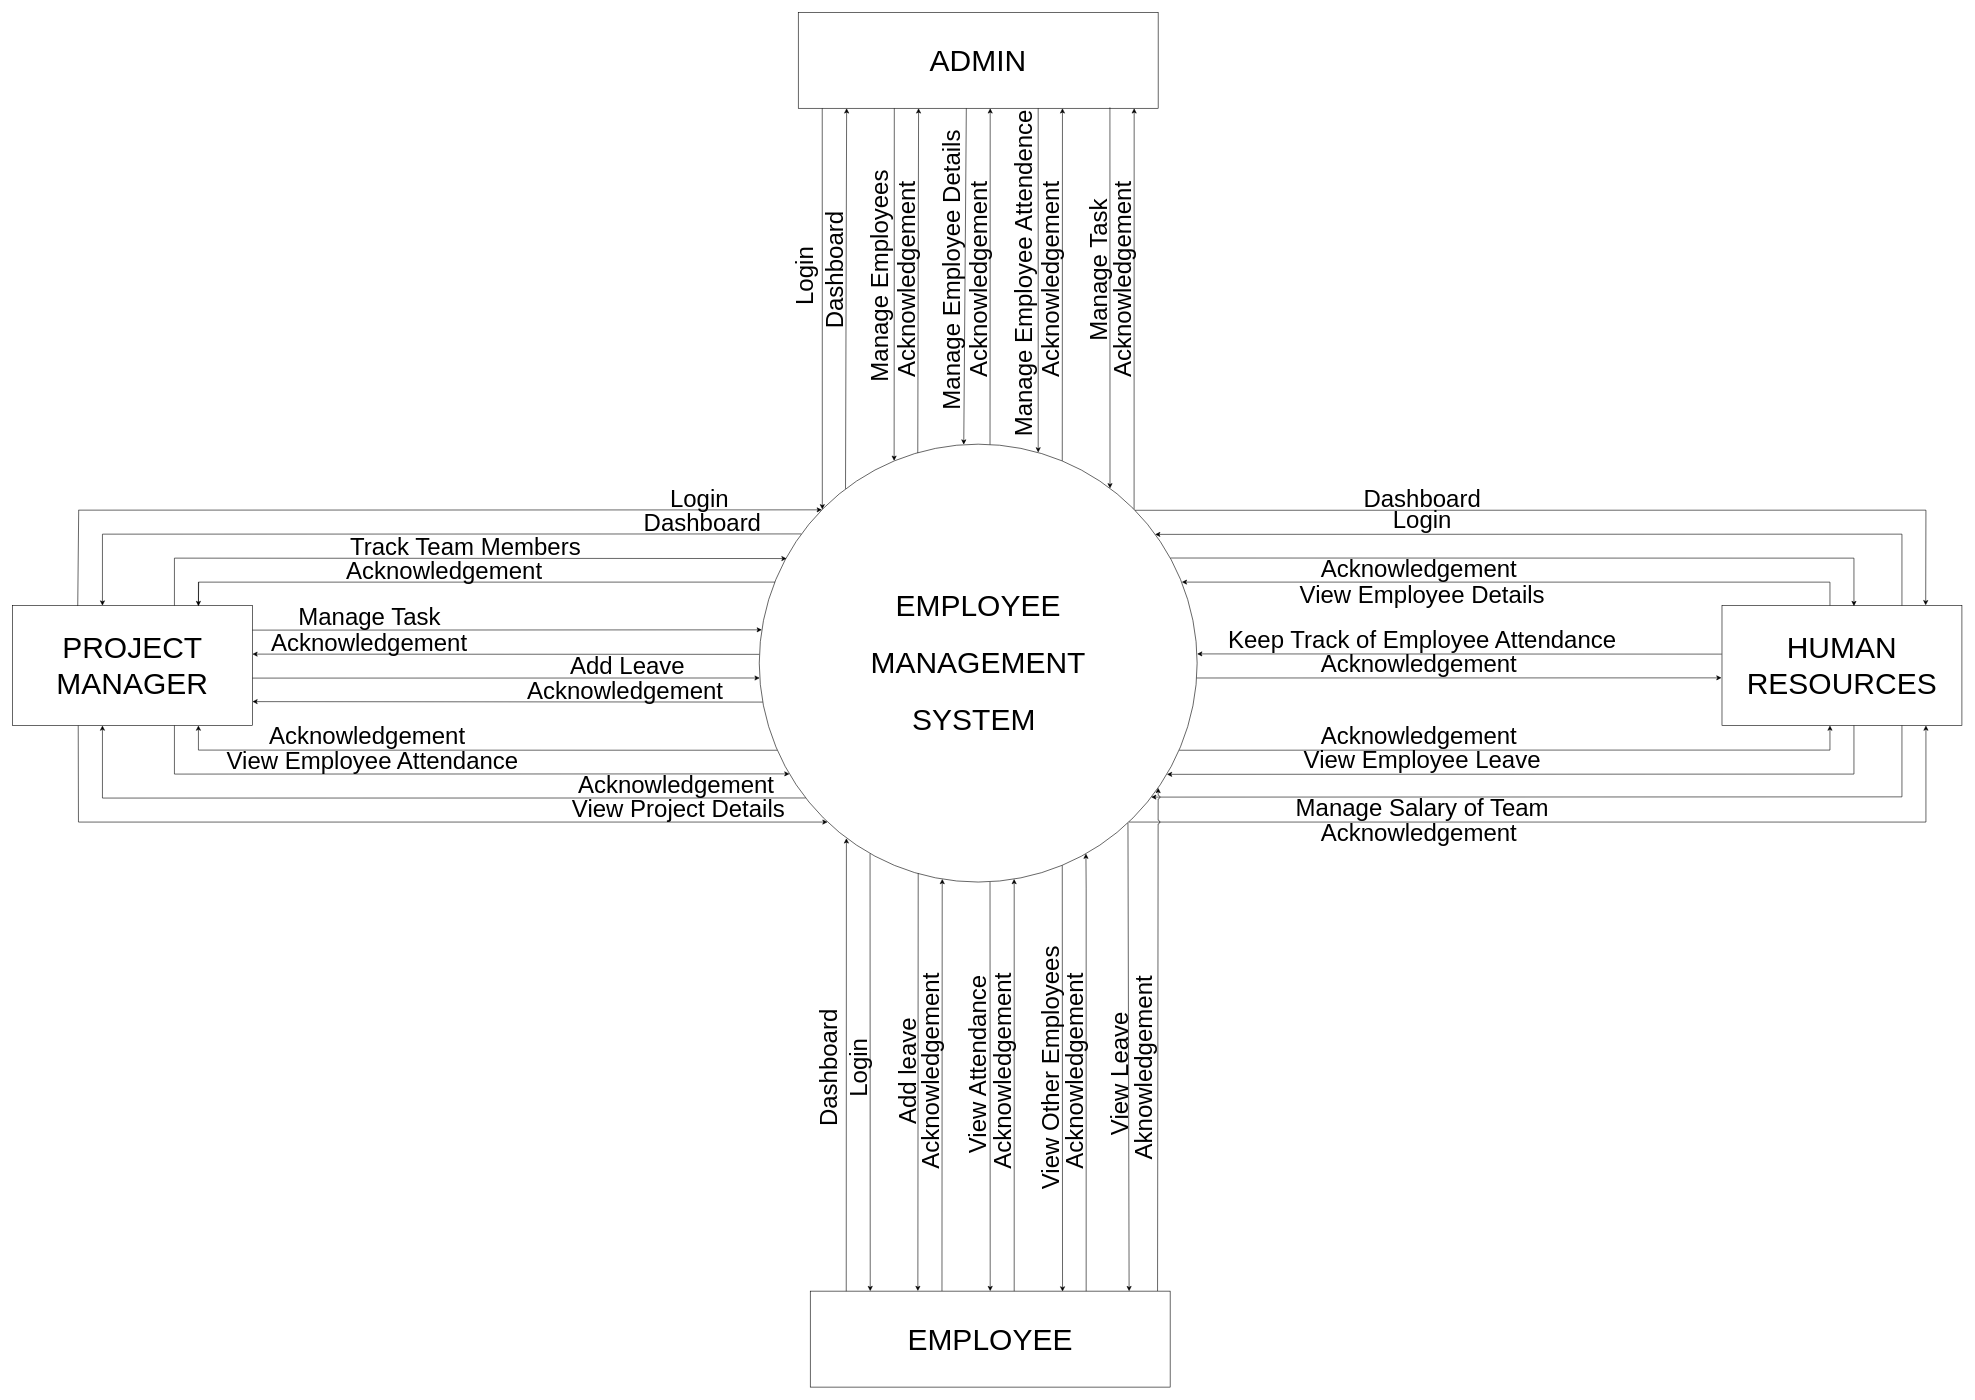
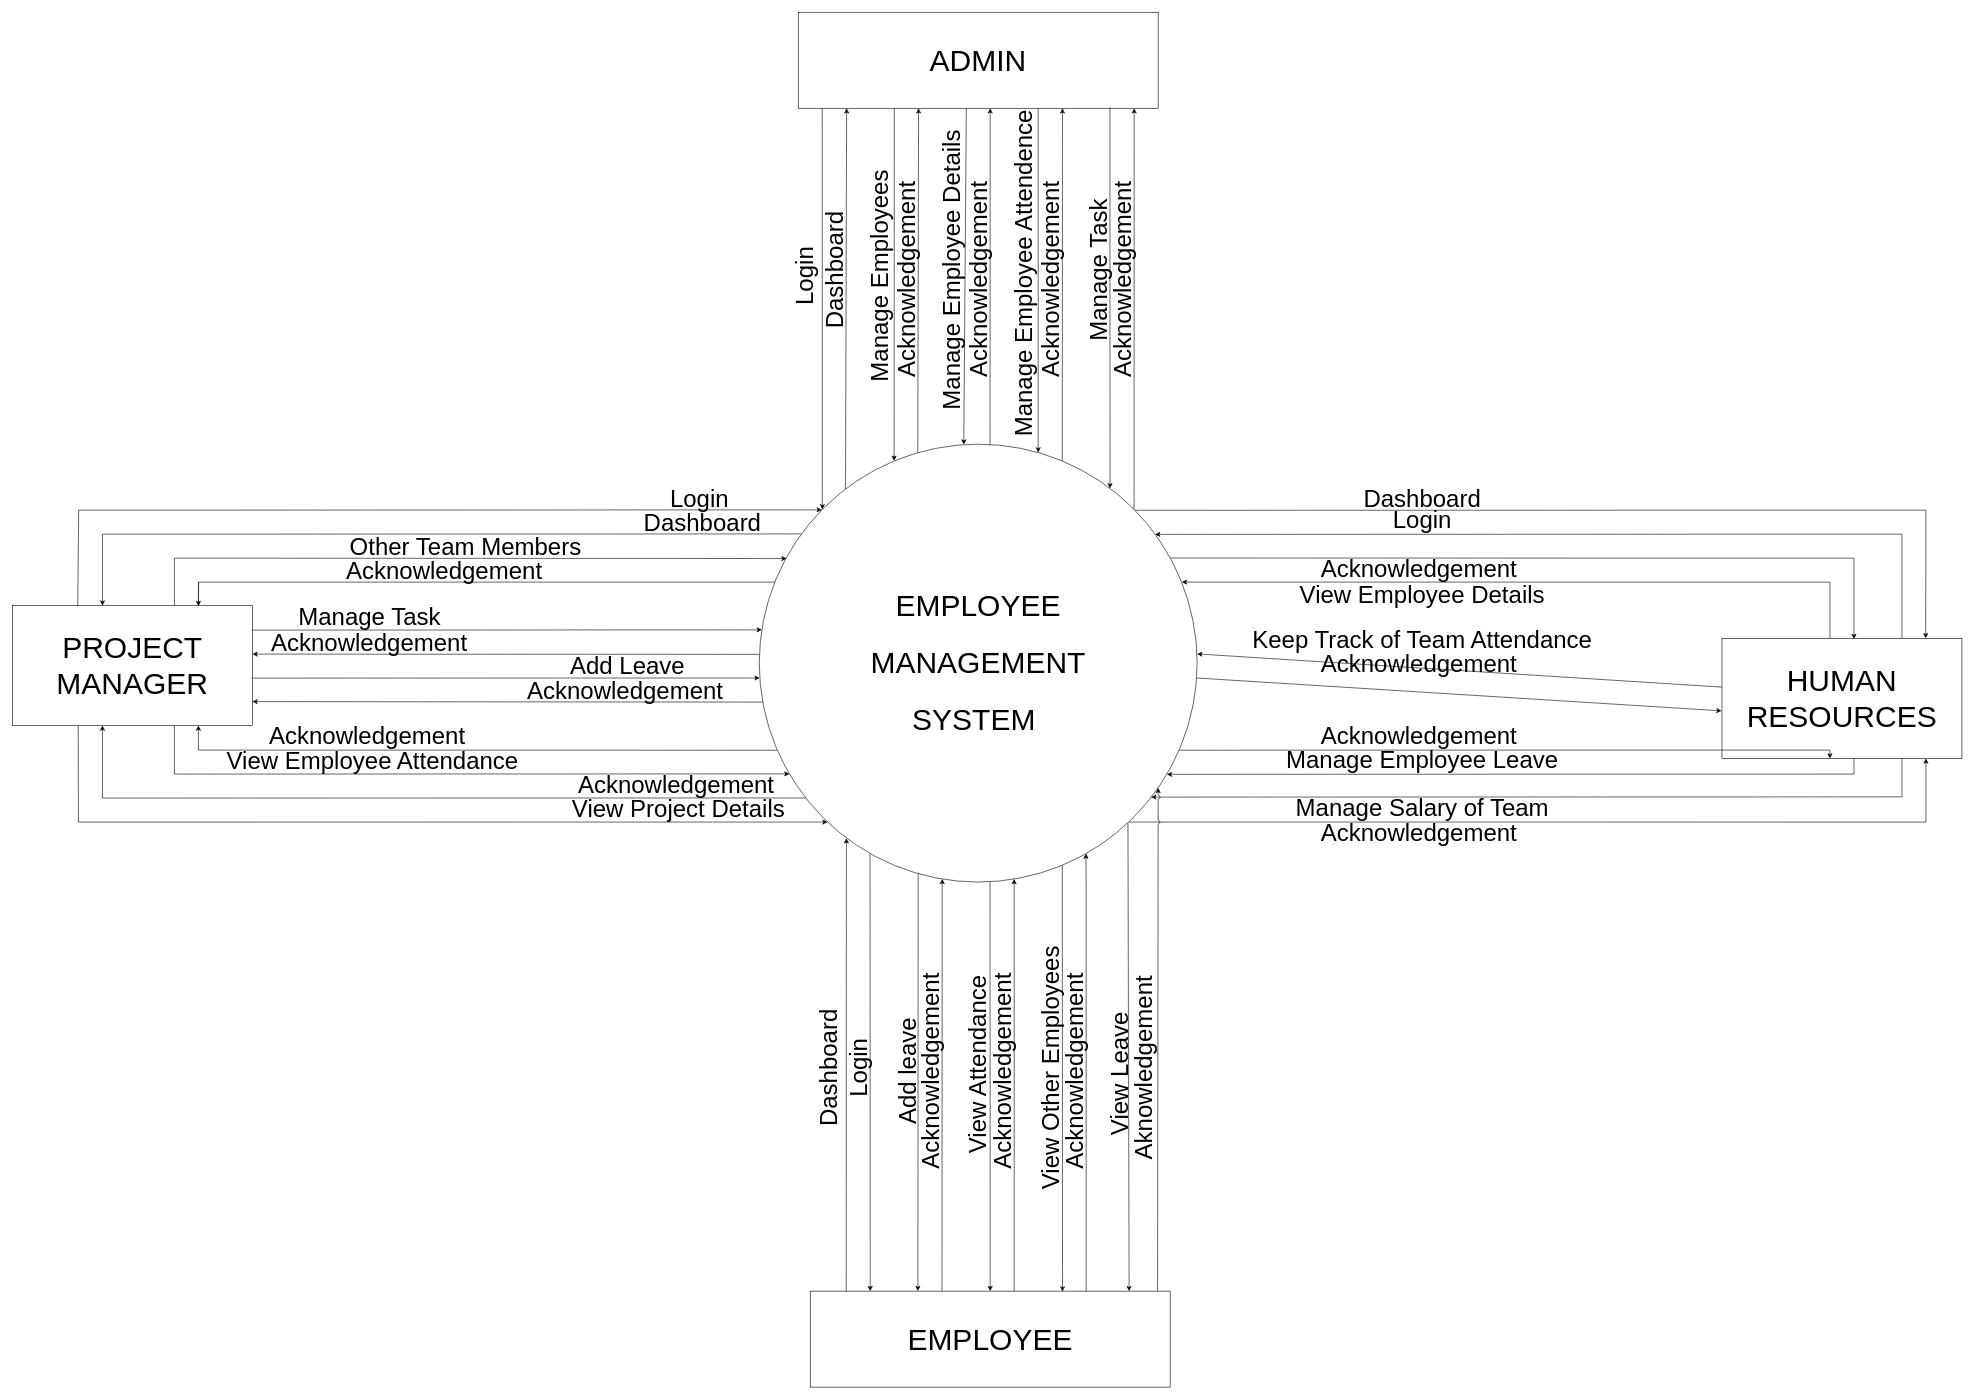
node "Track Team Members": label "Track Team Members" -> "Other Team Members"
node "Keep Track of Employee Attendance": label "Keep Track of Employee Attendance" -> "Keep Track of Team Attendance"
node "HUMAN RESOURCES": moved (1842, 666) -> (1842, 699)
node "View Employee Leave": label "View Employee Leave" -> "Manage Employee Leave"
